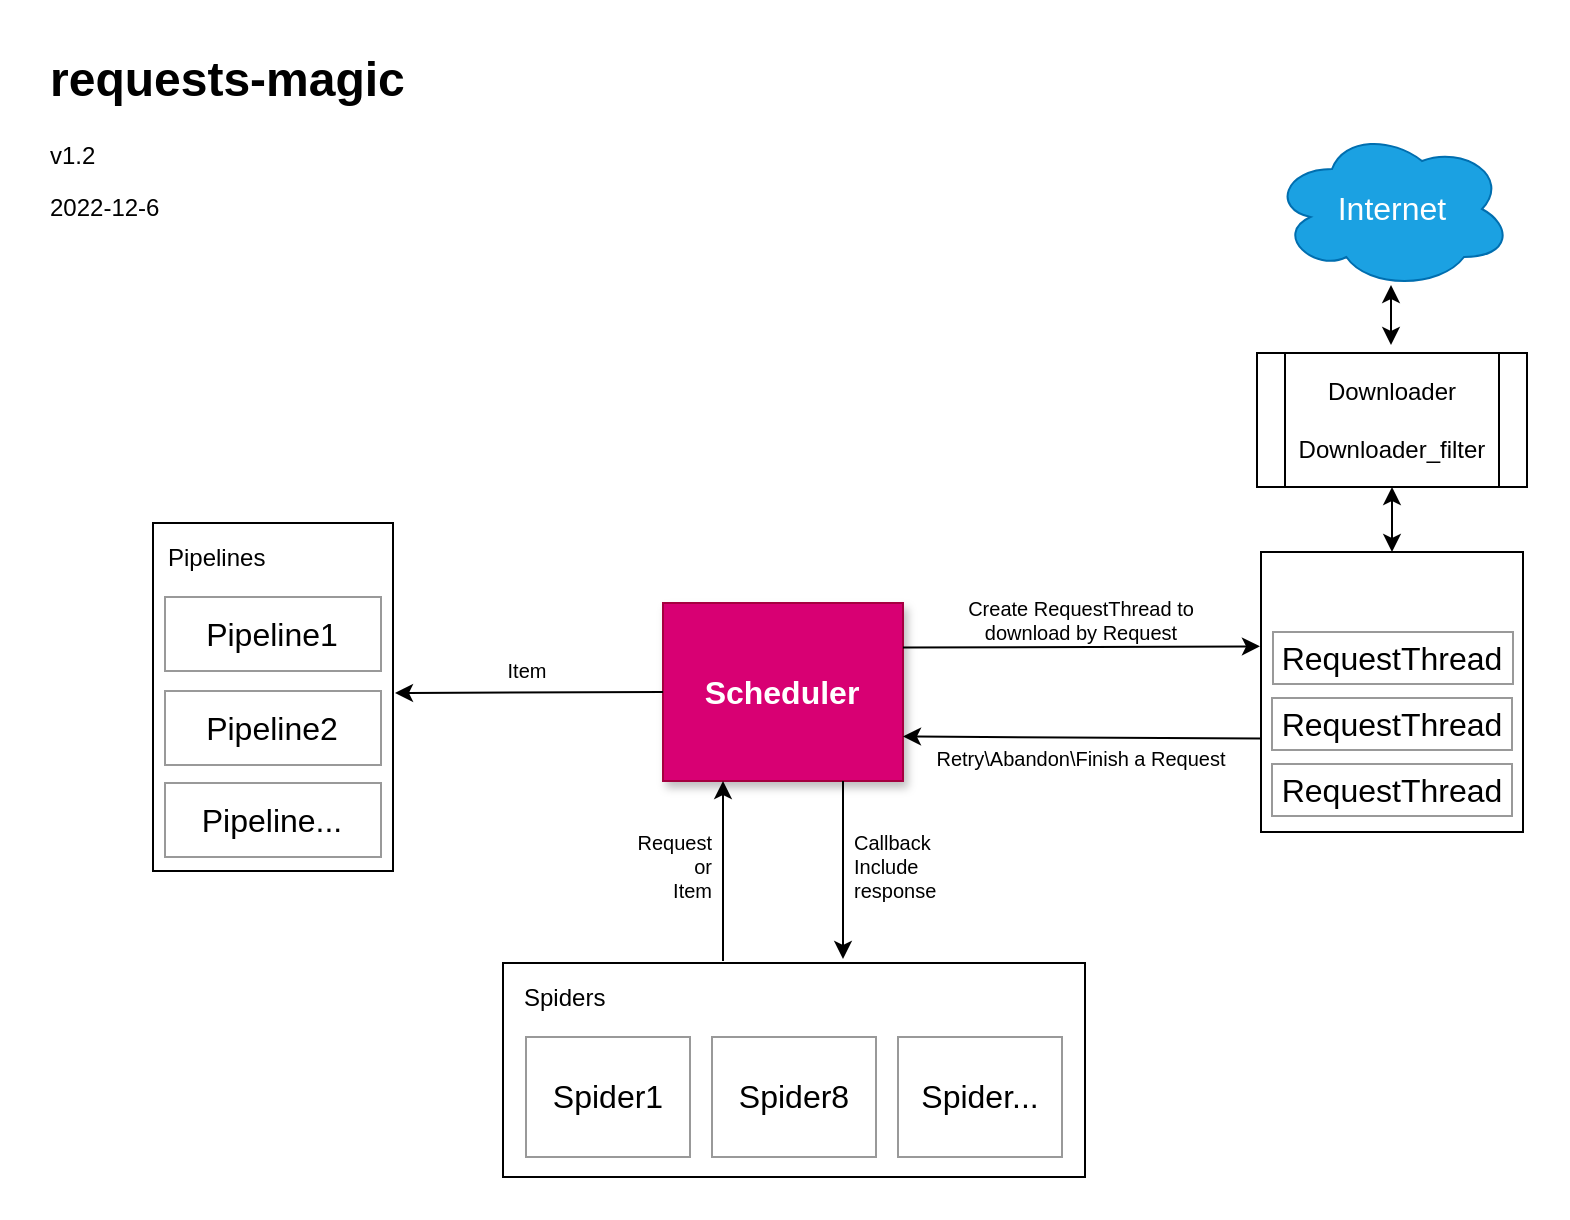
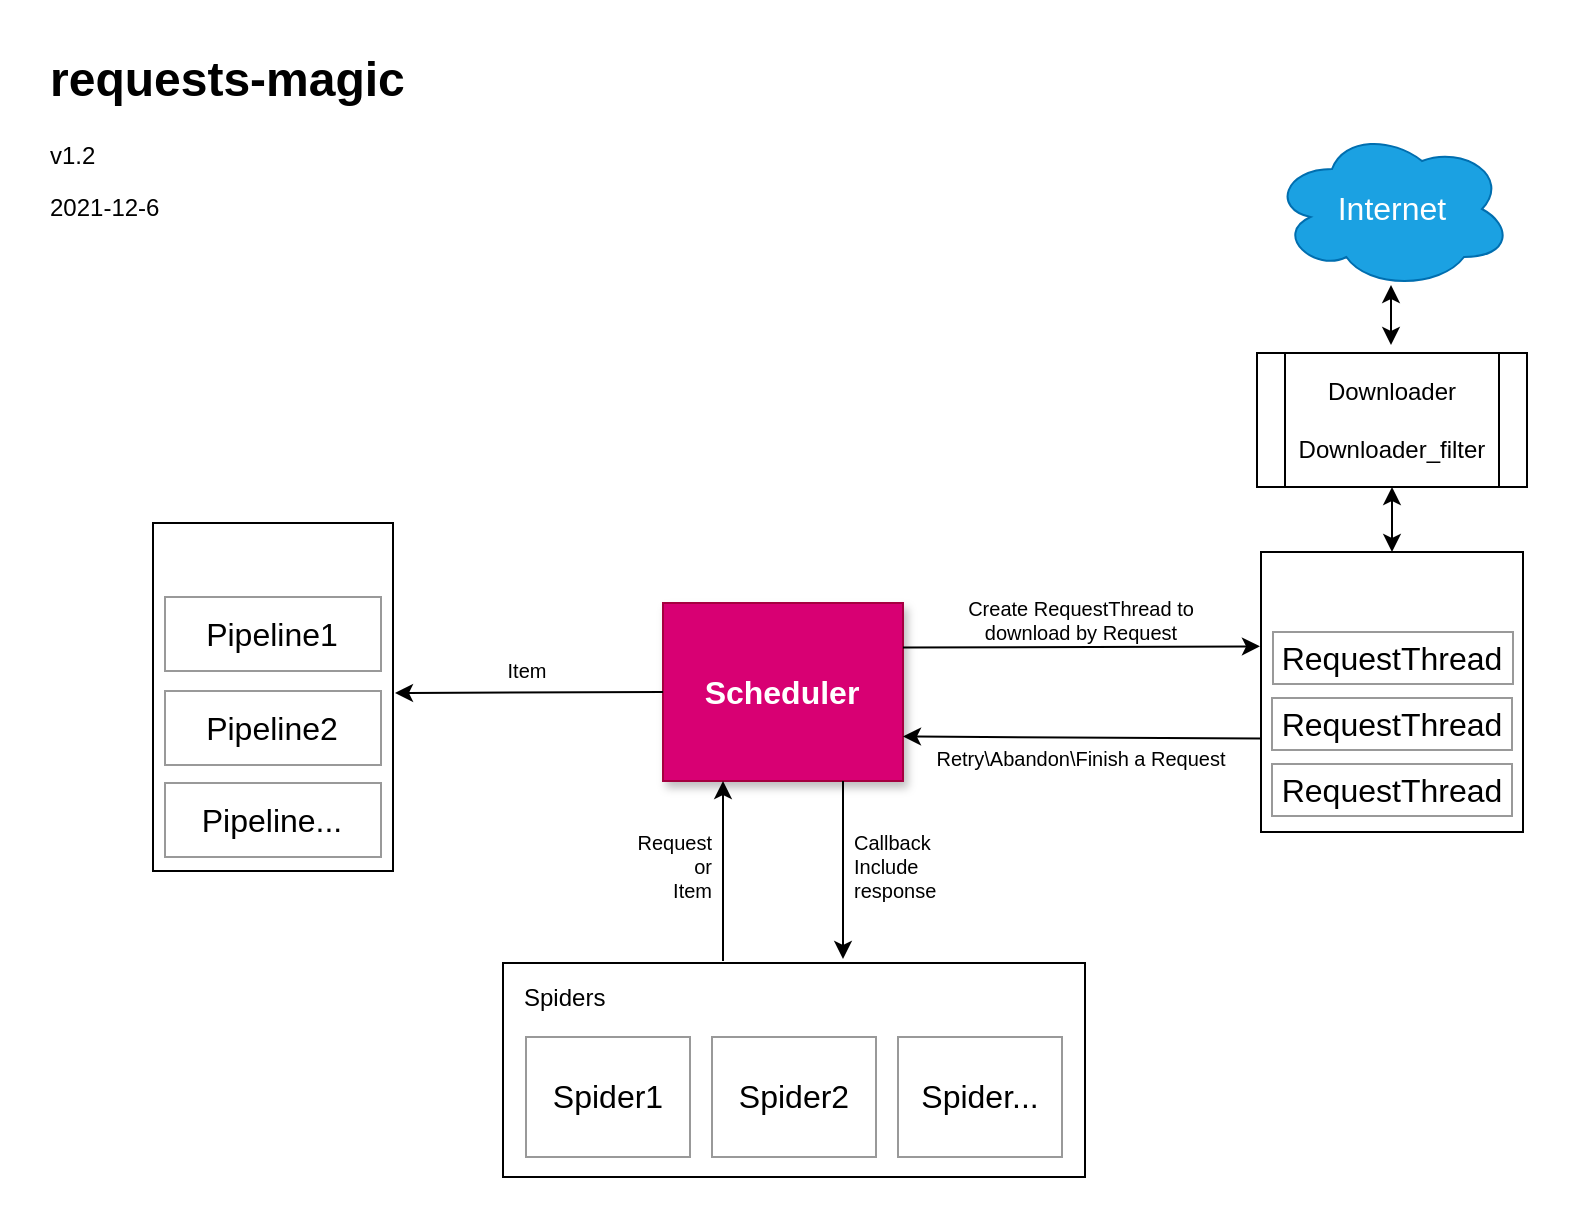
node "requests-magicv1.2 2022-12-6": label "requests-magicv1.2 2022-12-6" -> "requests-magicv1.2 2021-12-6"
node "Pipelines": removed
node "Spider8": label "Spider8" -> "Spider2"
